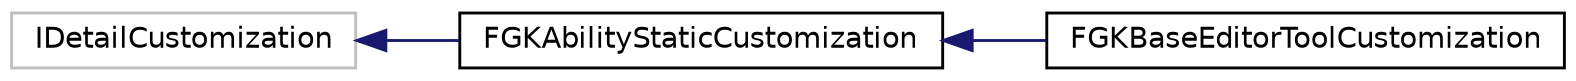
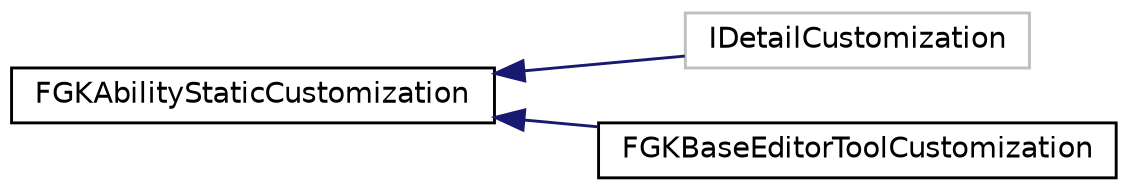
edge "FGKAbilityStaticCustomization" -> "IDetailCustomization": reversed
